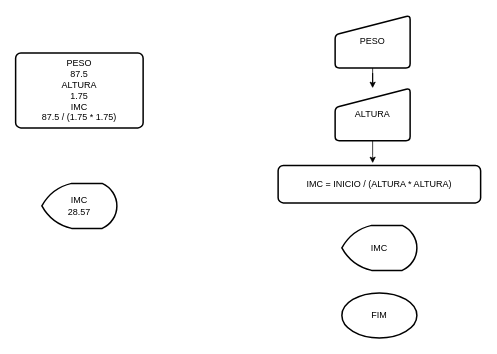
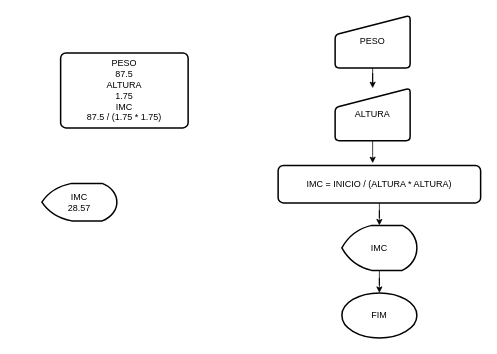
node "PESO 87.5 ALTURA 1.75 IMC 87.5 / (1.75 * 1.75)": moved (79, 90) -> (124, 90)
node "IMC 28.57": size 75x45 -> 75x38
edge "IMC = INICIO / (ALTURA * ALTURA)" -> "IMC": added
edge "IMC" -> "FIM": added
